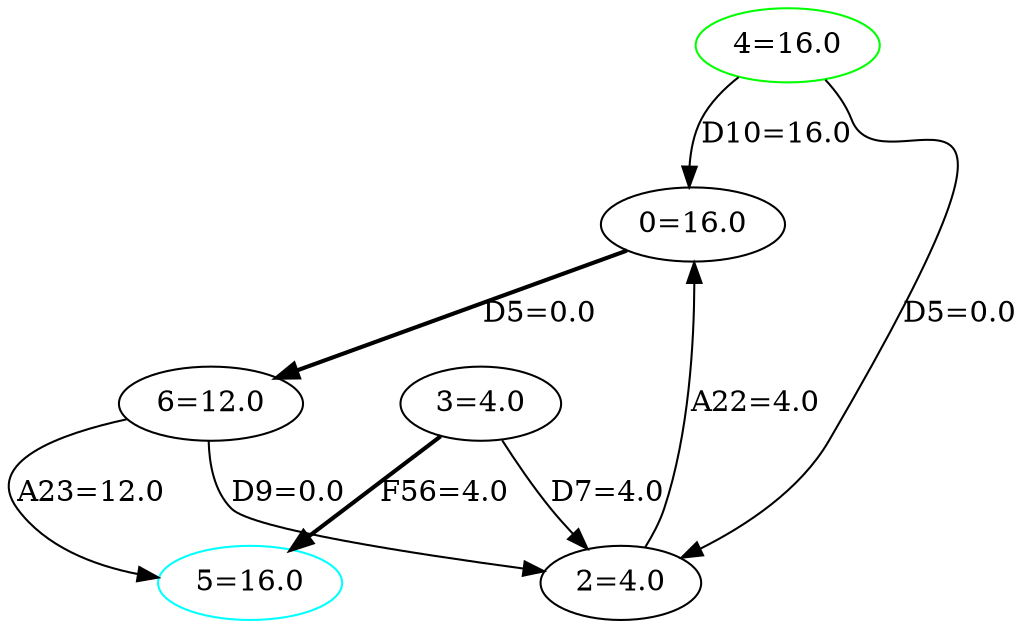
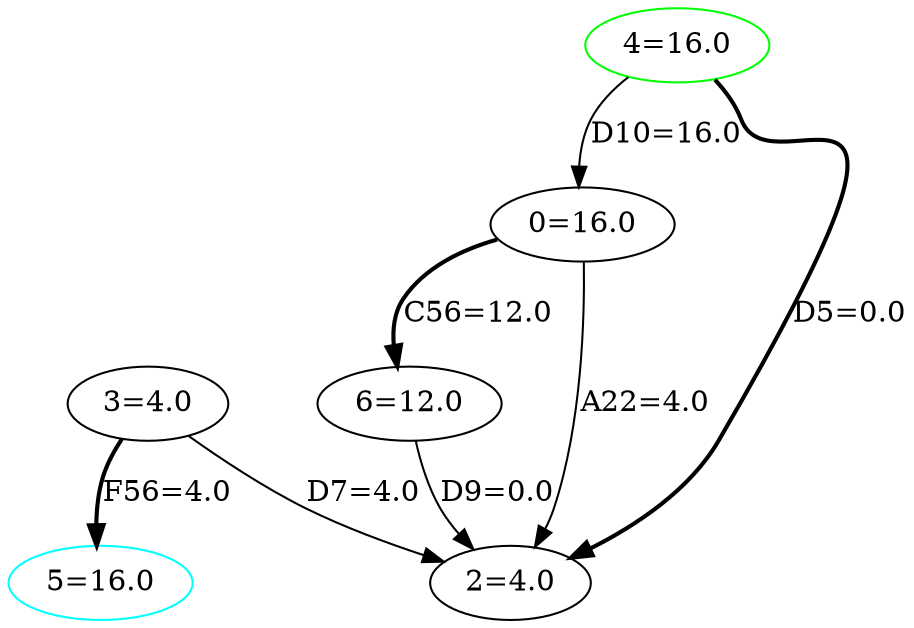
edge "4=16.0" -> "2=4.0": style solid -> bold
edge "0=16.0" -> "6=12.0": label "D5=0.0" -> "C56=12.0"
edge "2=4.0" -> "0=16.0": reversed
edge "6=12.0" -> "5=16.0": removed, label "A23=12.0"
